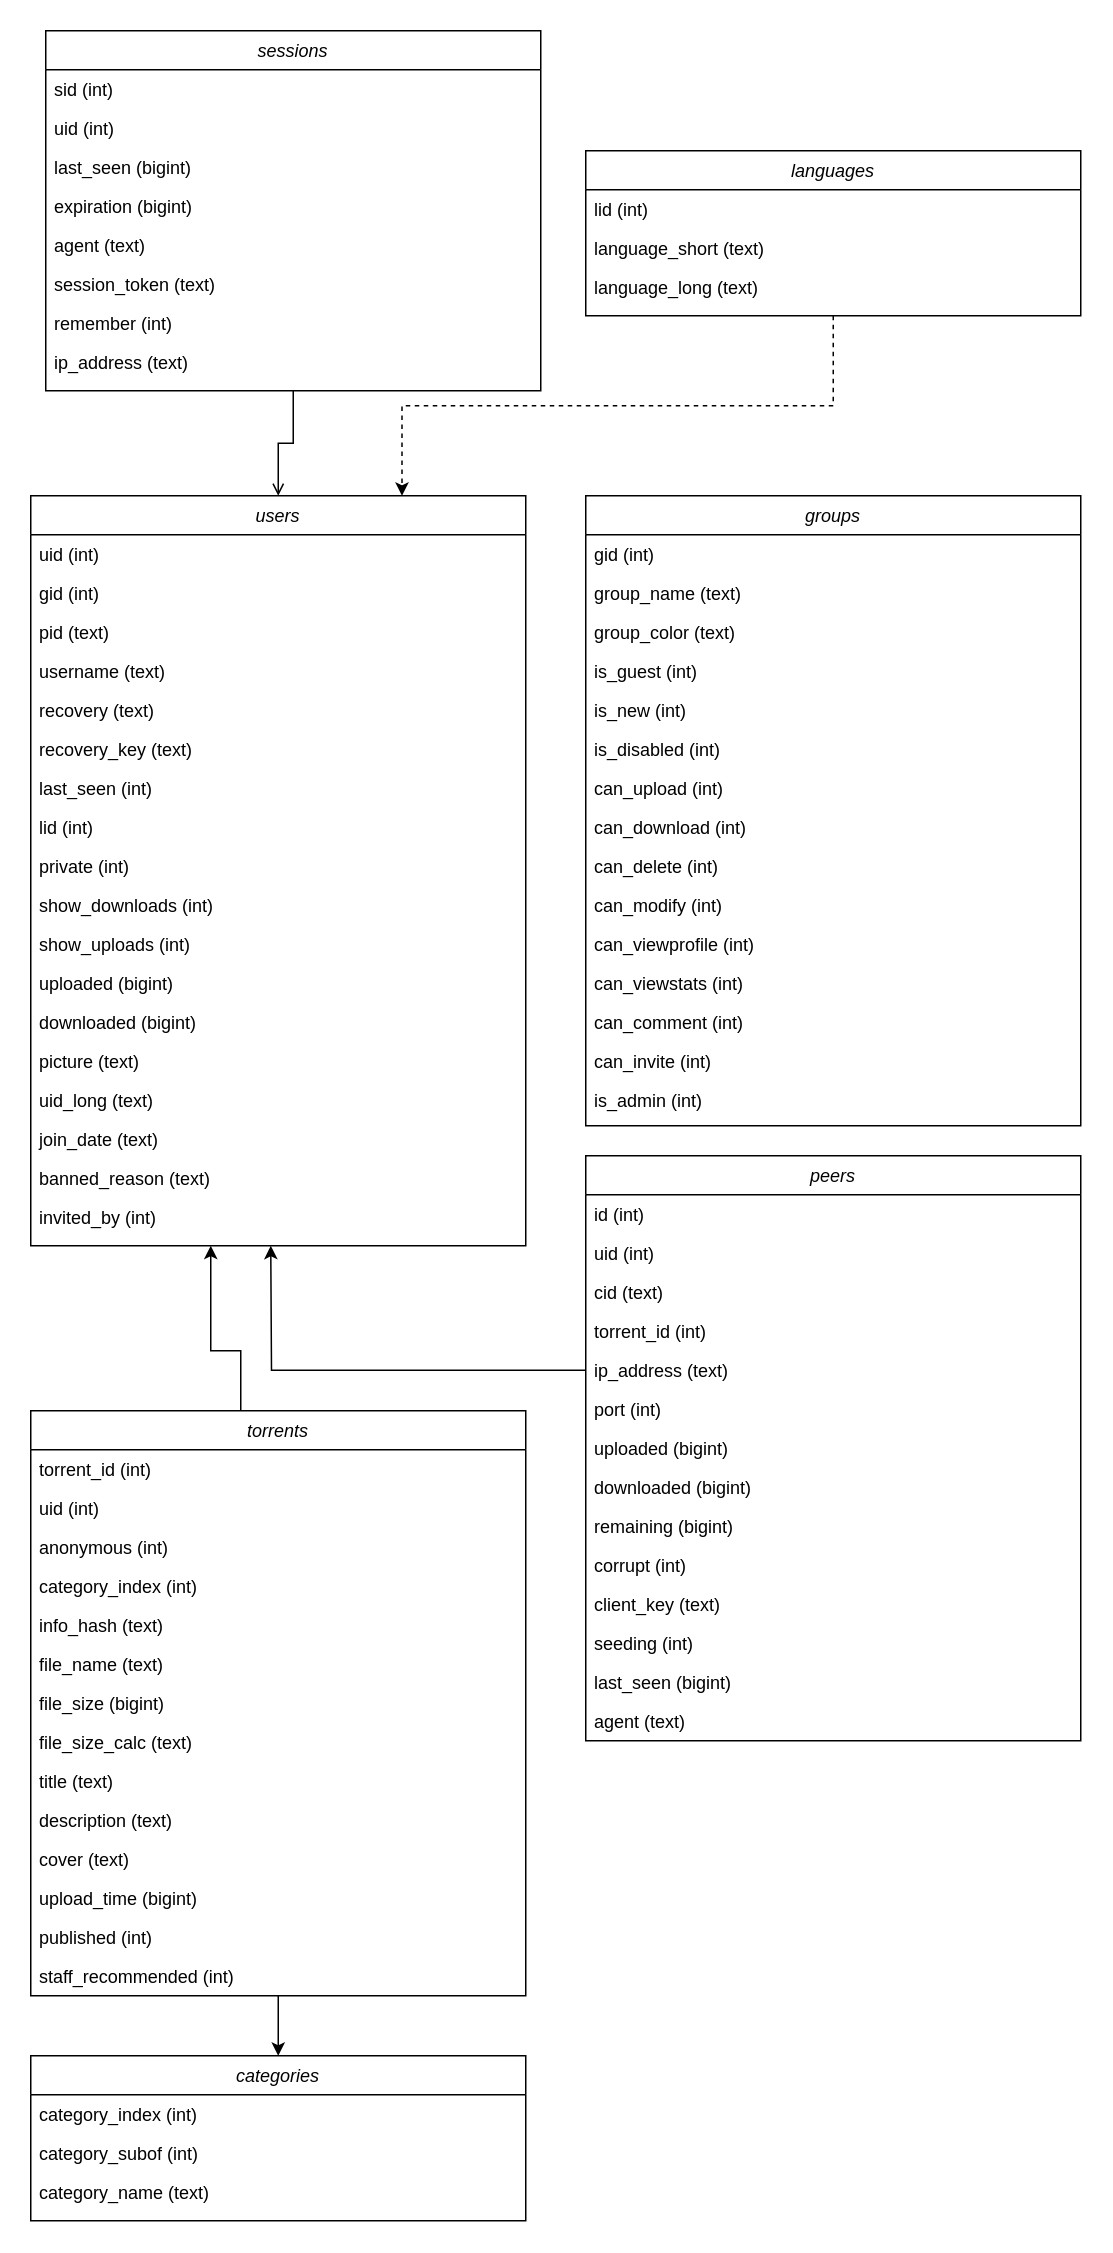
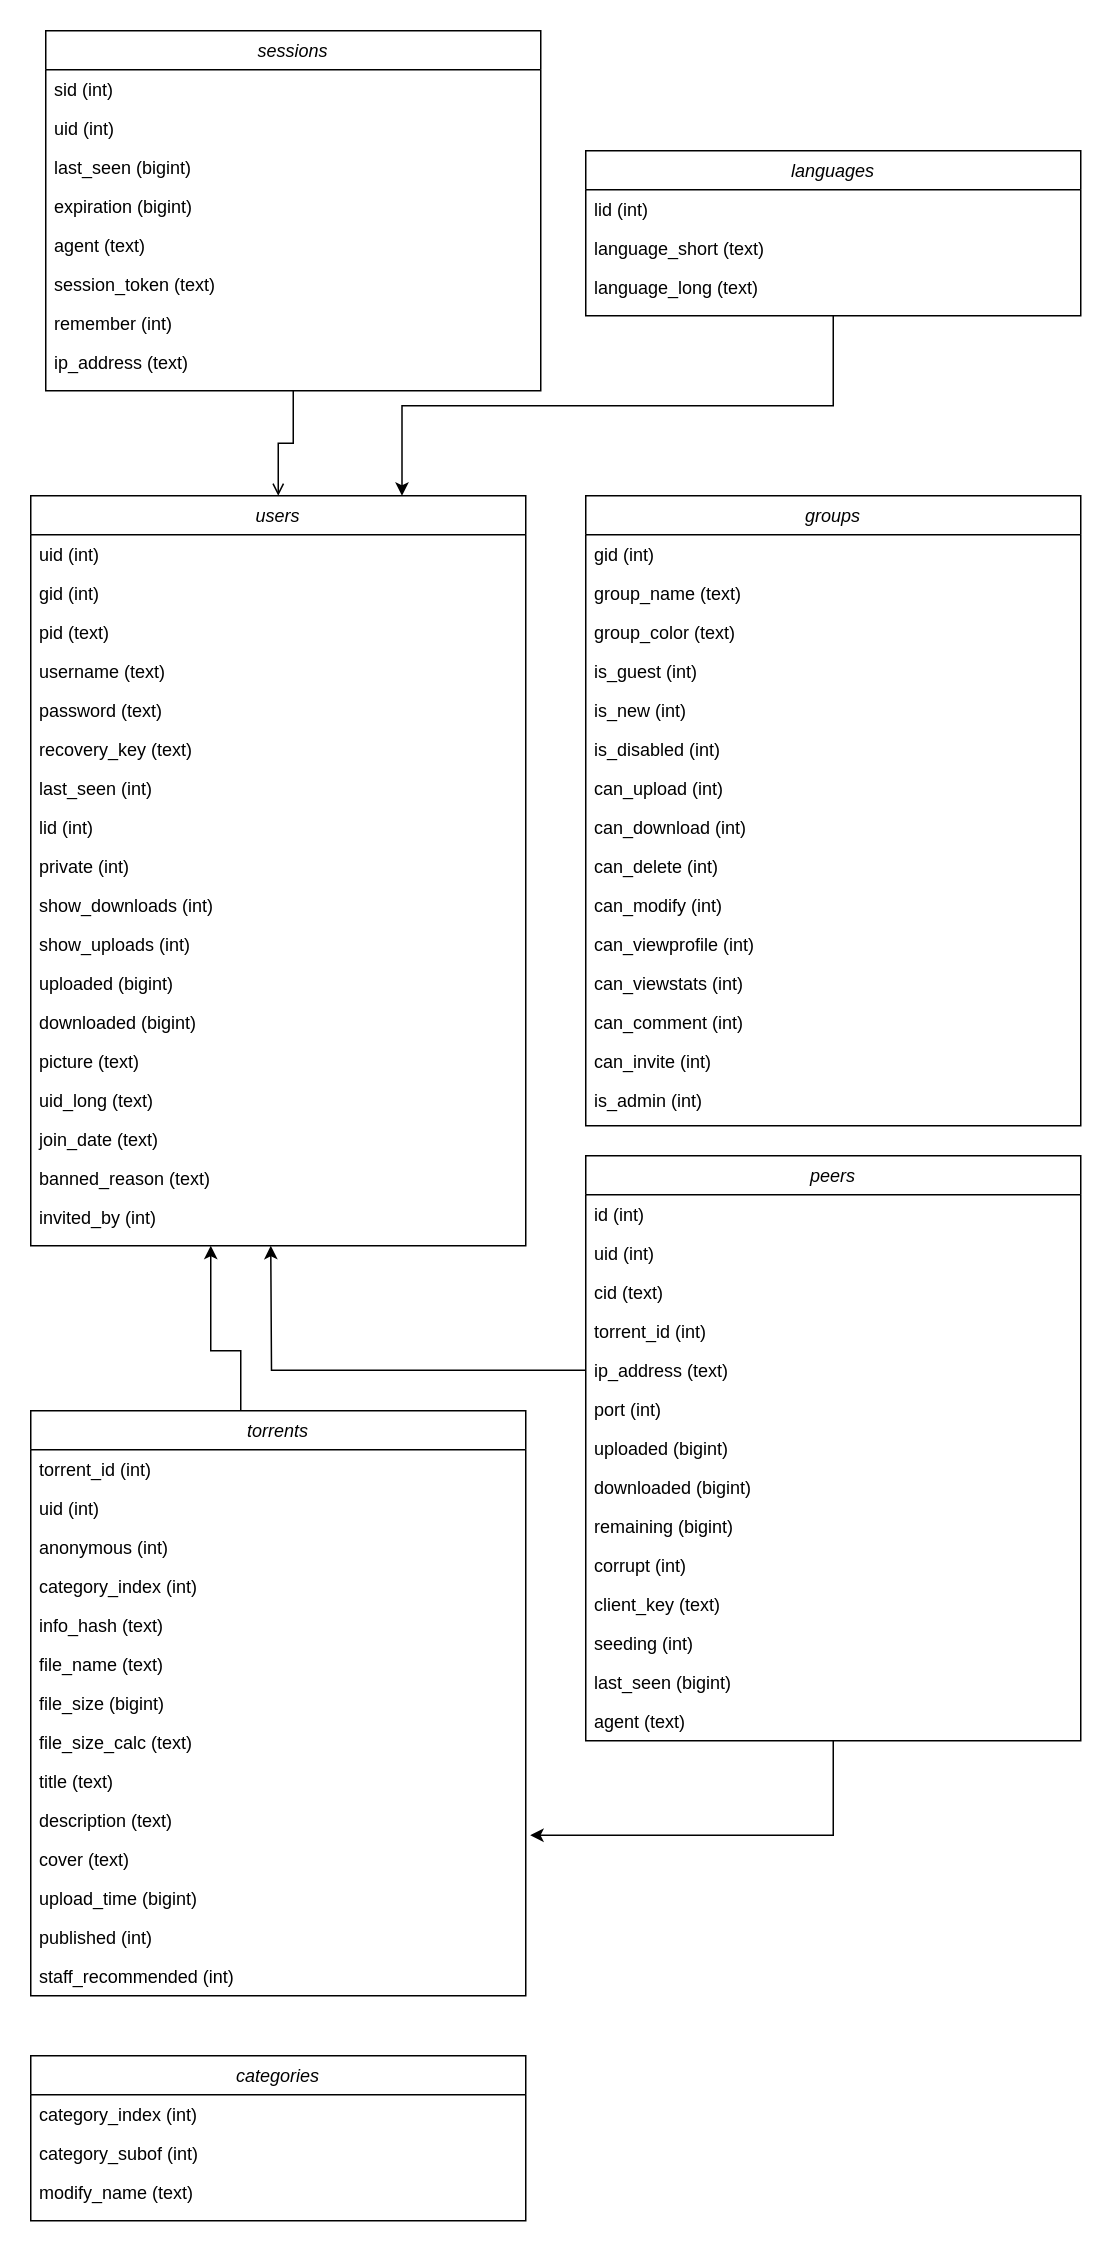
edge "languages" -> "users": style dashed -> solid
node "recovery (text)": label "recovery (text)" -> "password (text)"
edge "peers" -> "cover (text)": added
edge "torrents" -> "categories": removed
node "category_name (text)": label "category_name (text)" -> "modify_name (text)"
